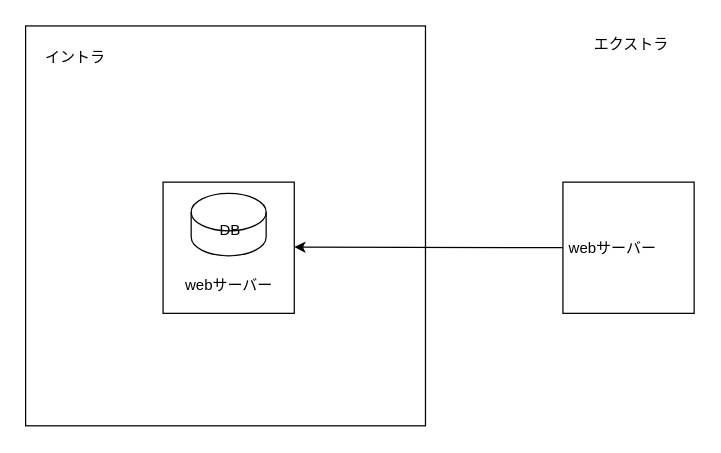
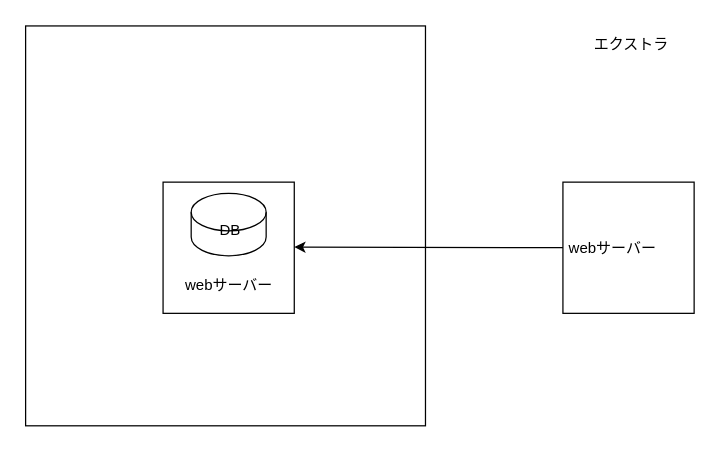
node "イントラ": removed
